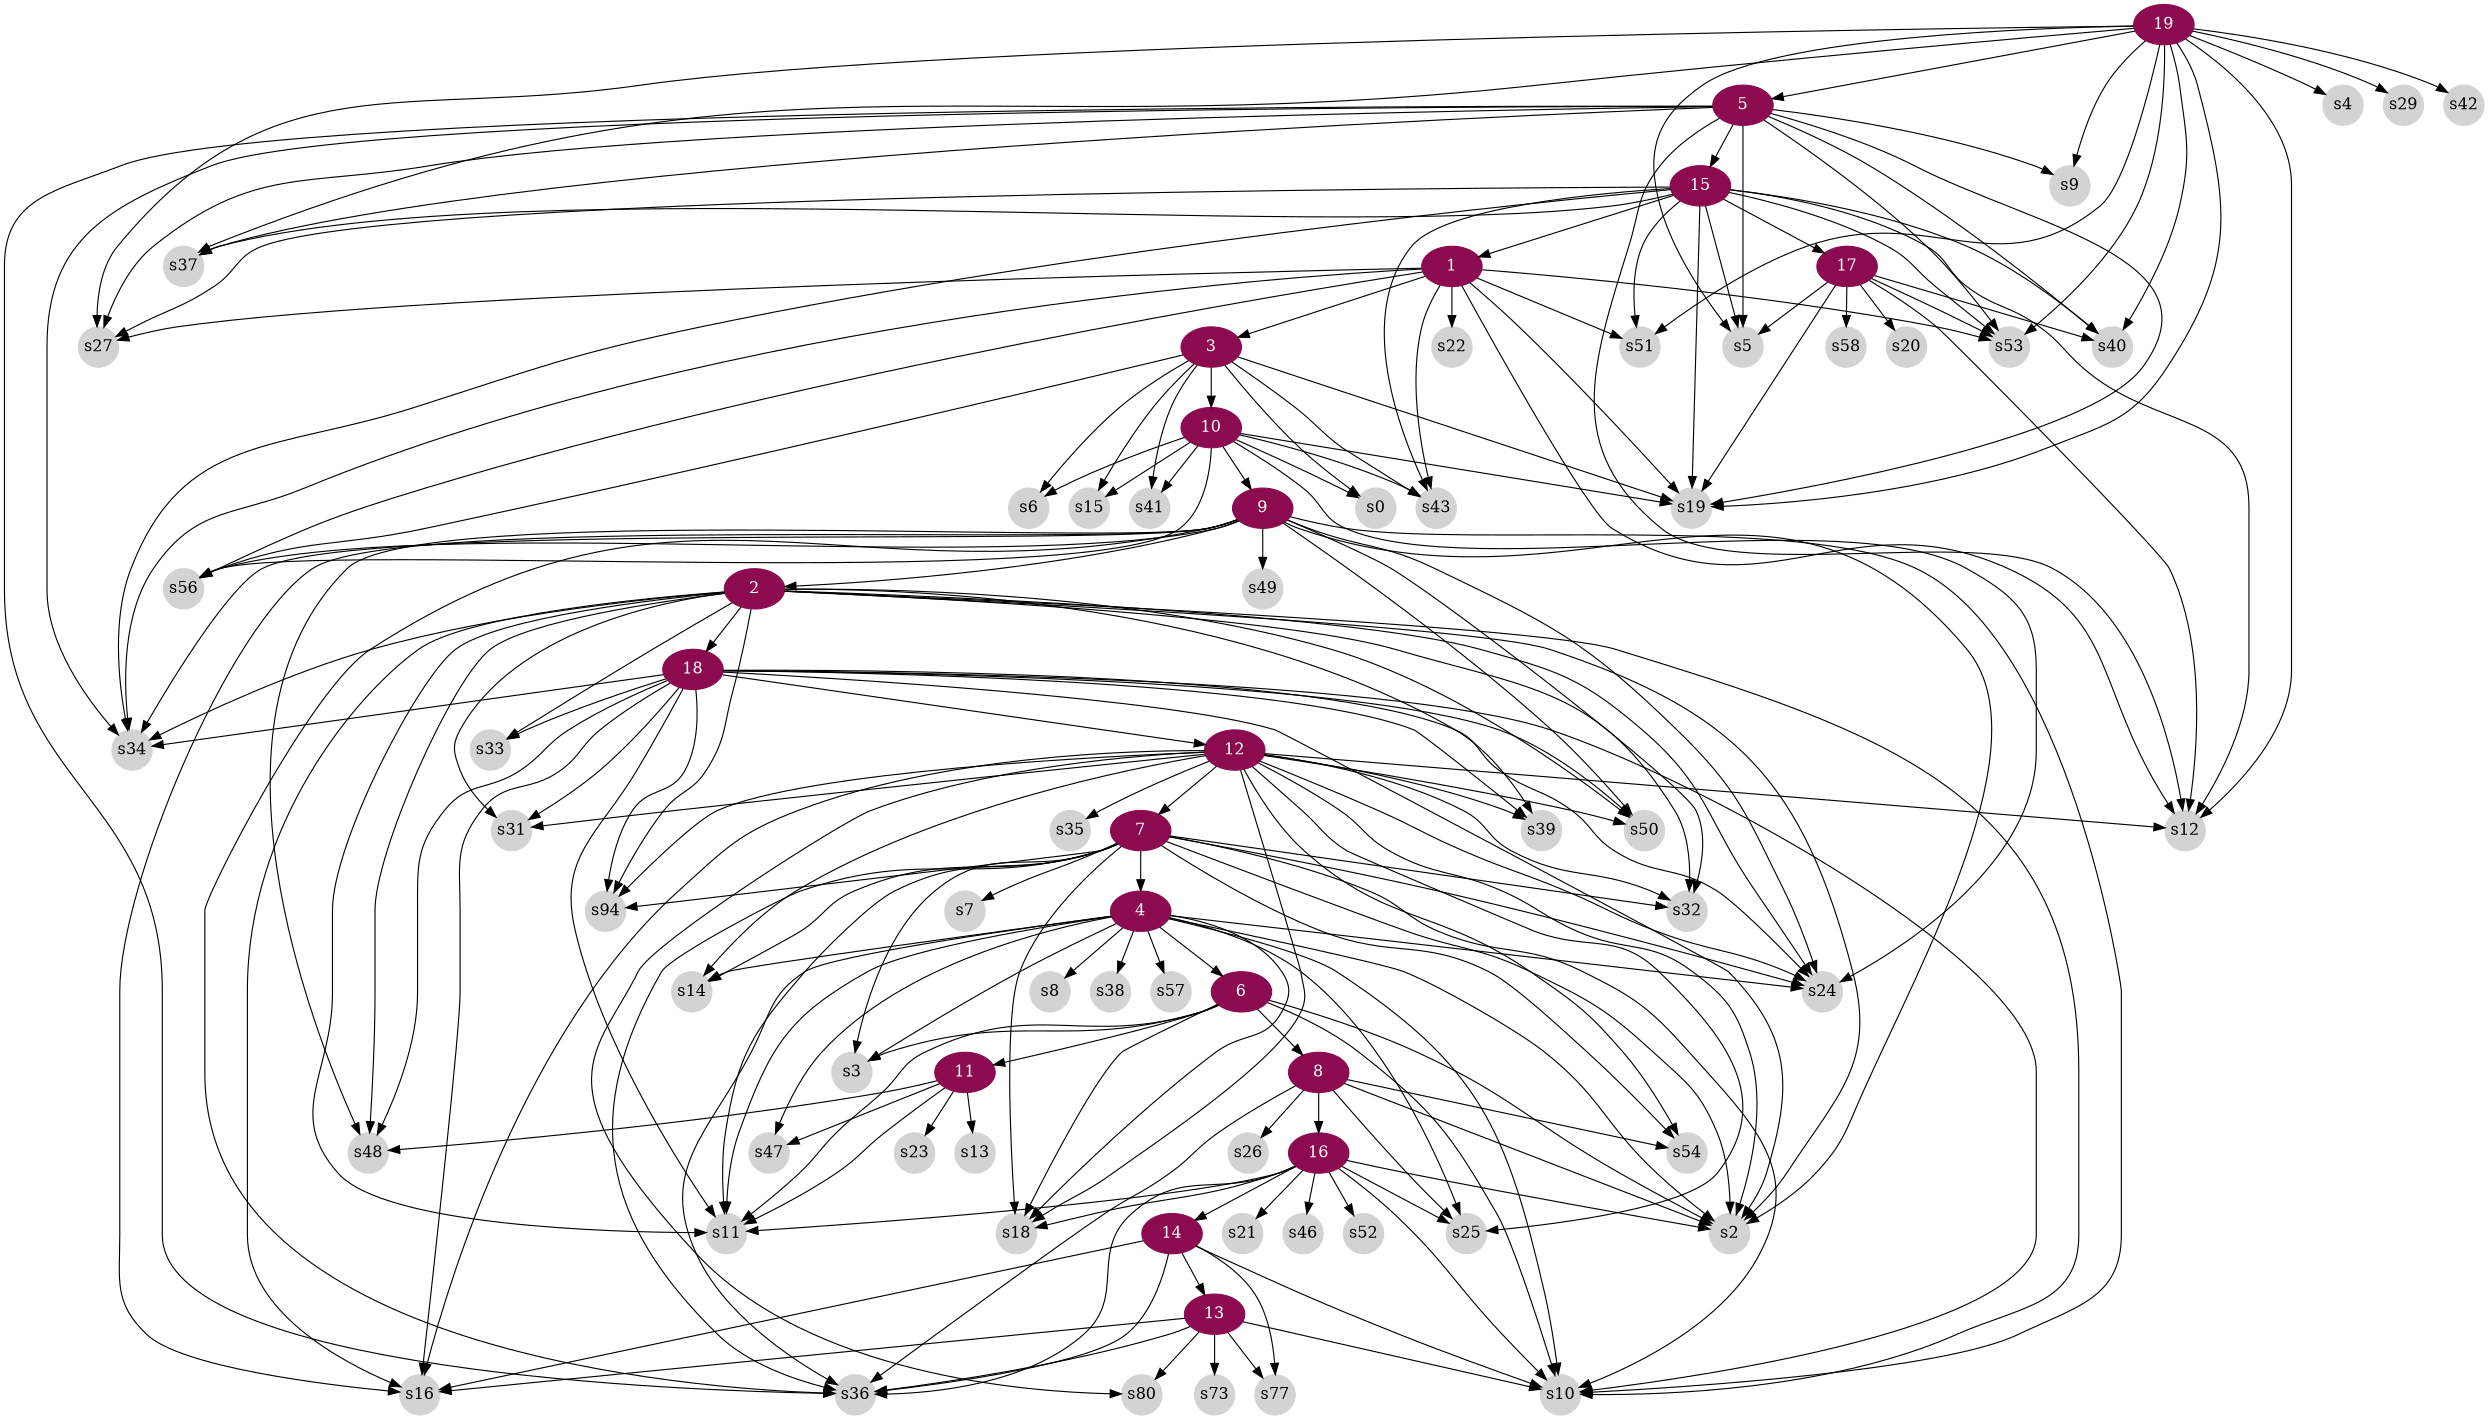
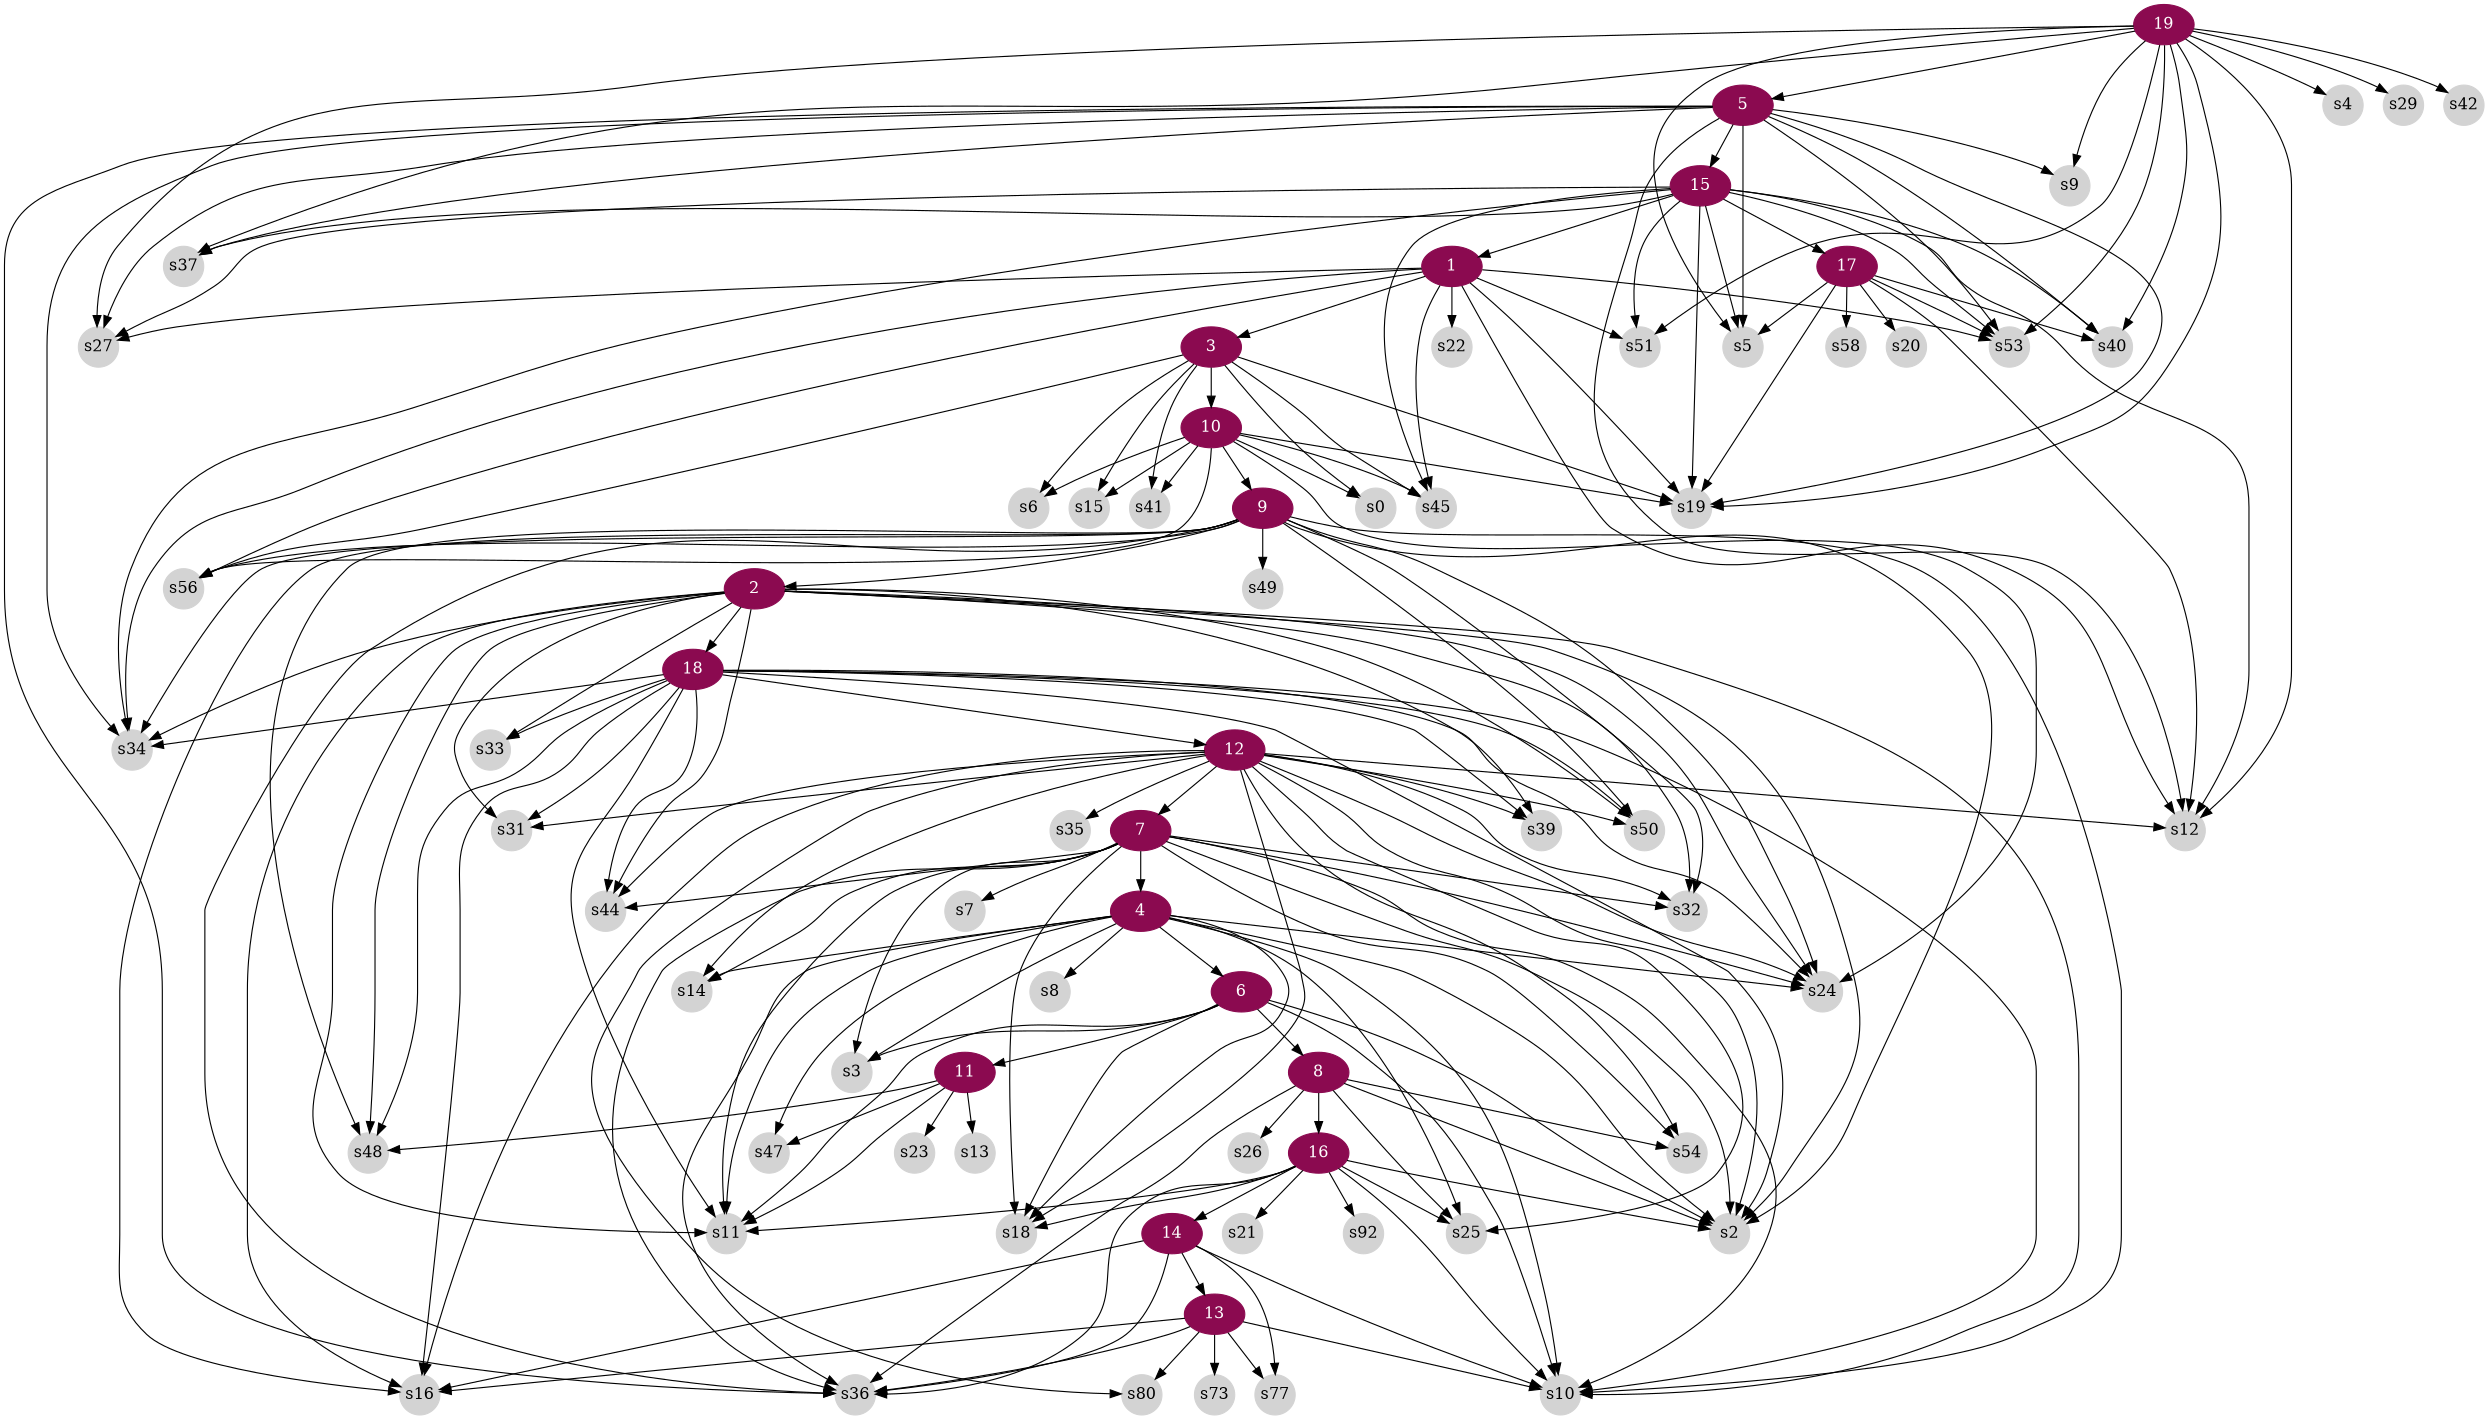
node "s43": label "s43" -> "s45"
node "s94": label "s94" -> "s44"
node "s38": removed
node "s57": removed
node "s46": removed
node "s52": label "s52" -> "s92"
